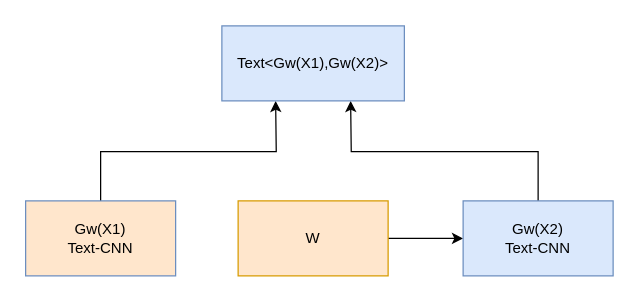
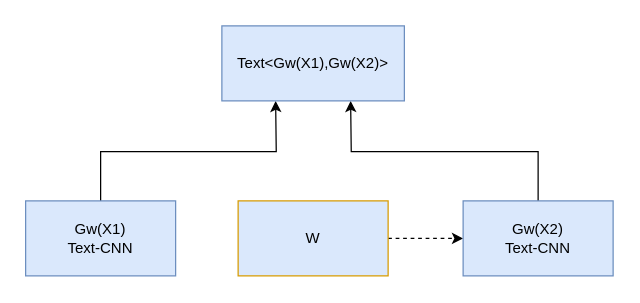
node "Gw(X1) Text-CNN": fillcolor #ffe6cc -> #dae8fc
node "W": fillcolor #ffe6cc -> #dae8fc
edge "W" -> "Gw(X2) Text-CNN": style solid -> dashed
